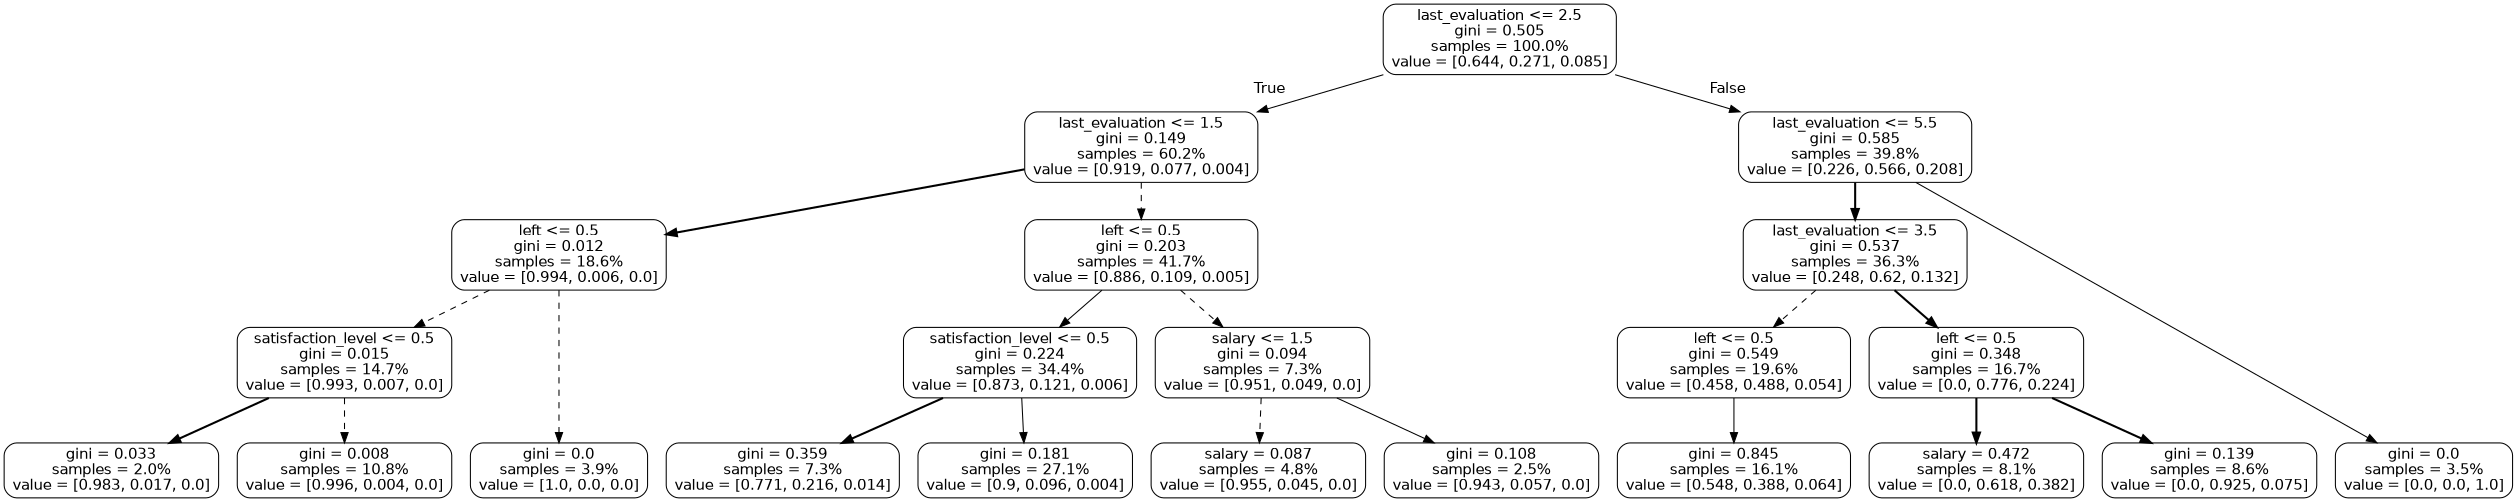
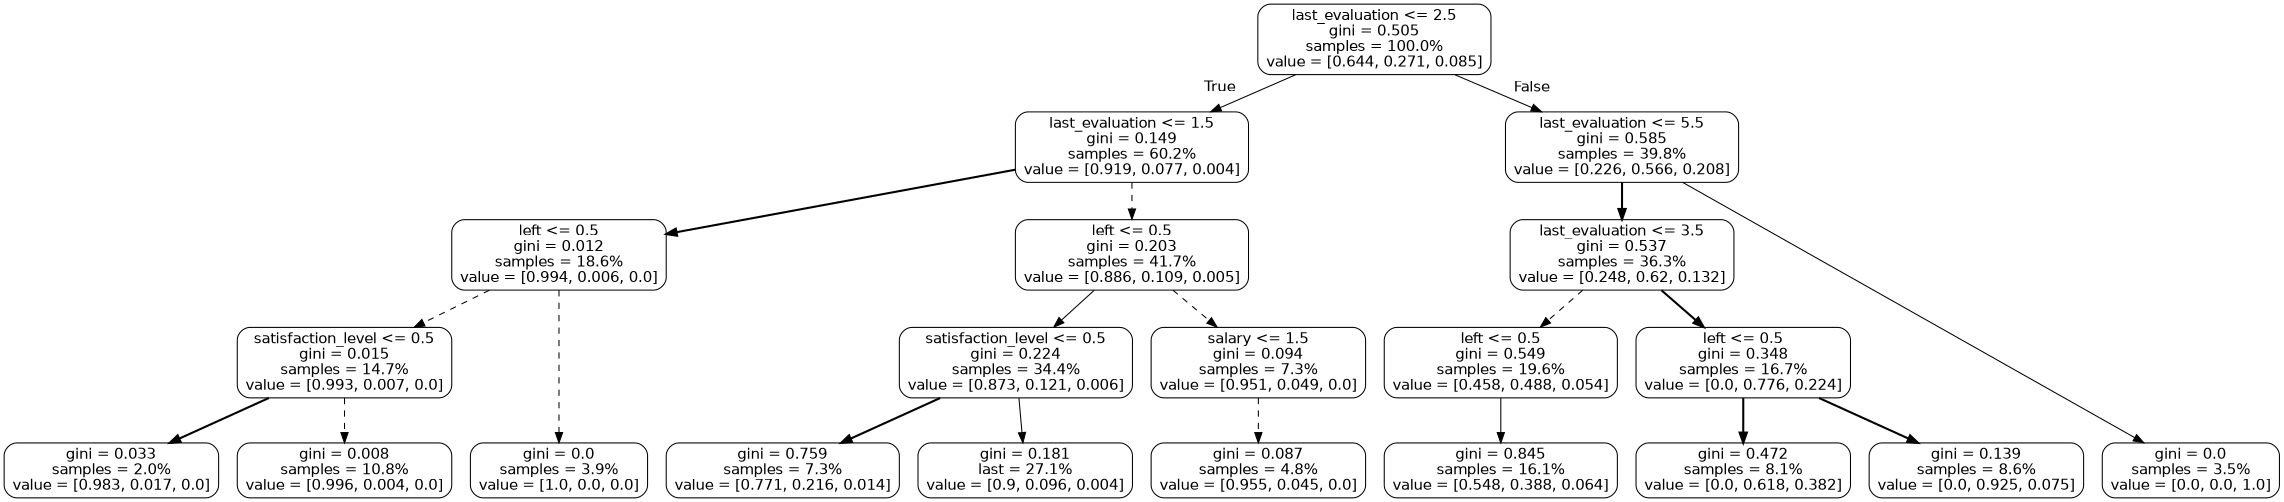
node "gini = 0.359 samples = 7.3% value = [0.771, 0.216, 0.014]": label "gini = 0.359 samples = 7.3% value = [0.771, 0.216, 0.014]" -> "gini = 0.759 samples = 7.3% value = [0.771, 0.216, 0.014]"
node "gini = 0.181 samples = 27.1% value = [0.9, 0.096, 0.004]": label "gini = 0.181 samples = 27.1% value = [0.9, 0.096, 0.004]" -> "gini = 0.181 last = 27.1% value = [0.9, 0.096, 0.004]"
node "salary = 0.087 samples = 4.8% value = [0.955, 0.045, 0.0]": label "salary = 0.087 samples = 4.8% value = [0.955, 0.045, 0.0]" -> "gini = 0.087 samples = 4.8% value = [0.955, 0.045, 0.0]"
node "gini = 0.108 samples = 2.5% value = [0.943, 0.057, 0.0]": removed
node "salary = 0.472 samples = 8.1% value = [0.0, 0.618, 0.382]": label "salary = 0.472 samples = 8.1% value = [0.0, 0.618, 0.382]" -> "gini = 0.472 samples = 8.1% value = [0.0, 0.618, 0.382]"
